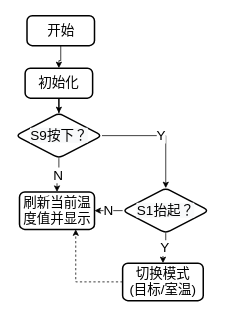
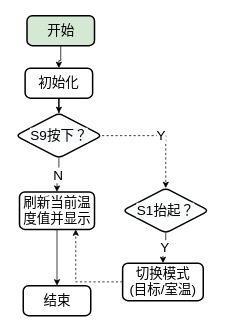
node "开始": fillcolor #ffffff -> #d5e8d4
edge "S9按下？" -> "S1抬起？": style solid -> dashed
edge "S1抬起？" -> "刷新当前温度值并显示": removed, label "N"
edge "刷新当前温度值并显示" -> "结束": added
node "结束": added
